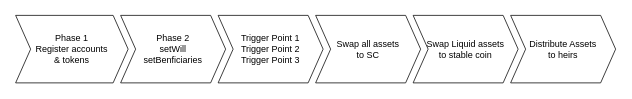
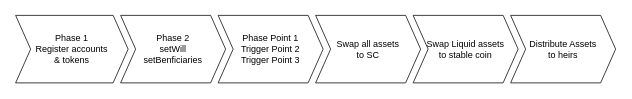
node "Trigger Point 1 Trigger Point 2 Trigger Point 3": label "Trigger Point 1 Trigger Point 2 Trigger Point 3" -> "Phase Point 1 Trigger Point 2 Trigger Point 3"
